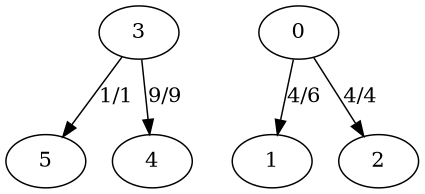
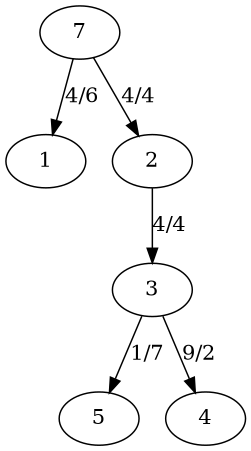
node "0": label "0" -> "7"
edge "3" -> "5": label "1/1" -> "1/7"
edge "3" -> "4": label "9/9" -> "9/2"
edge "2" -> "3": added, label "4/4"
